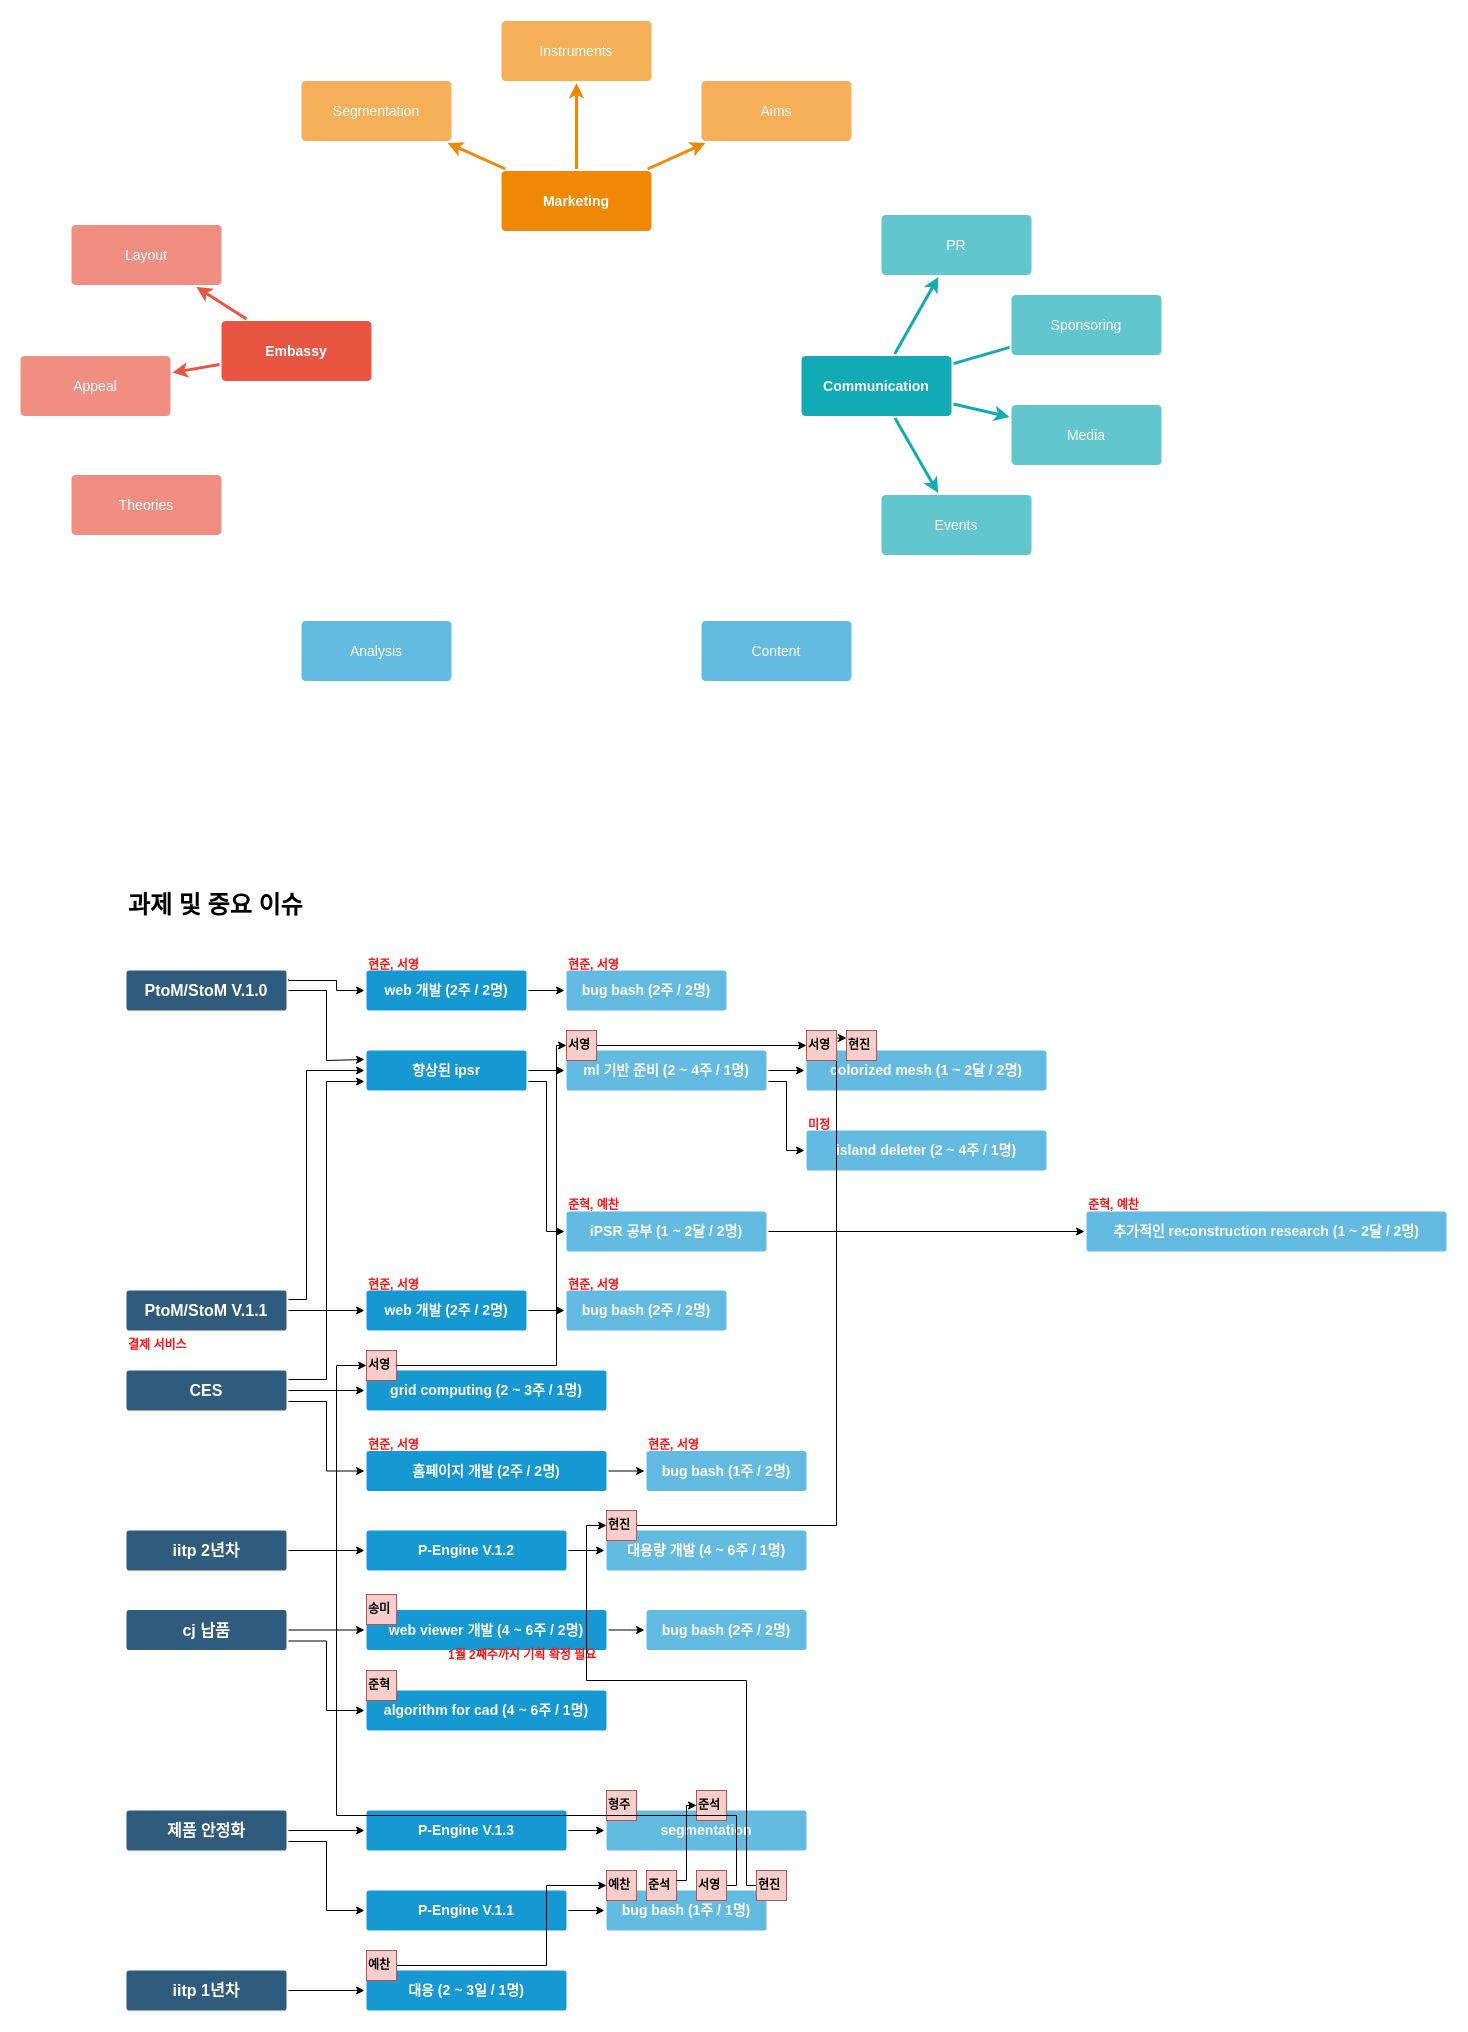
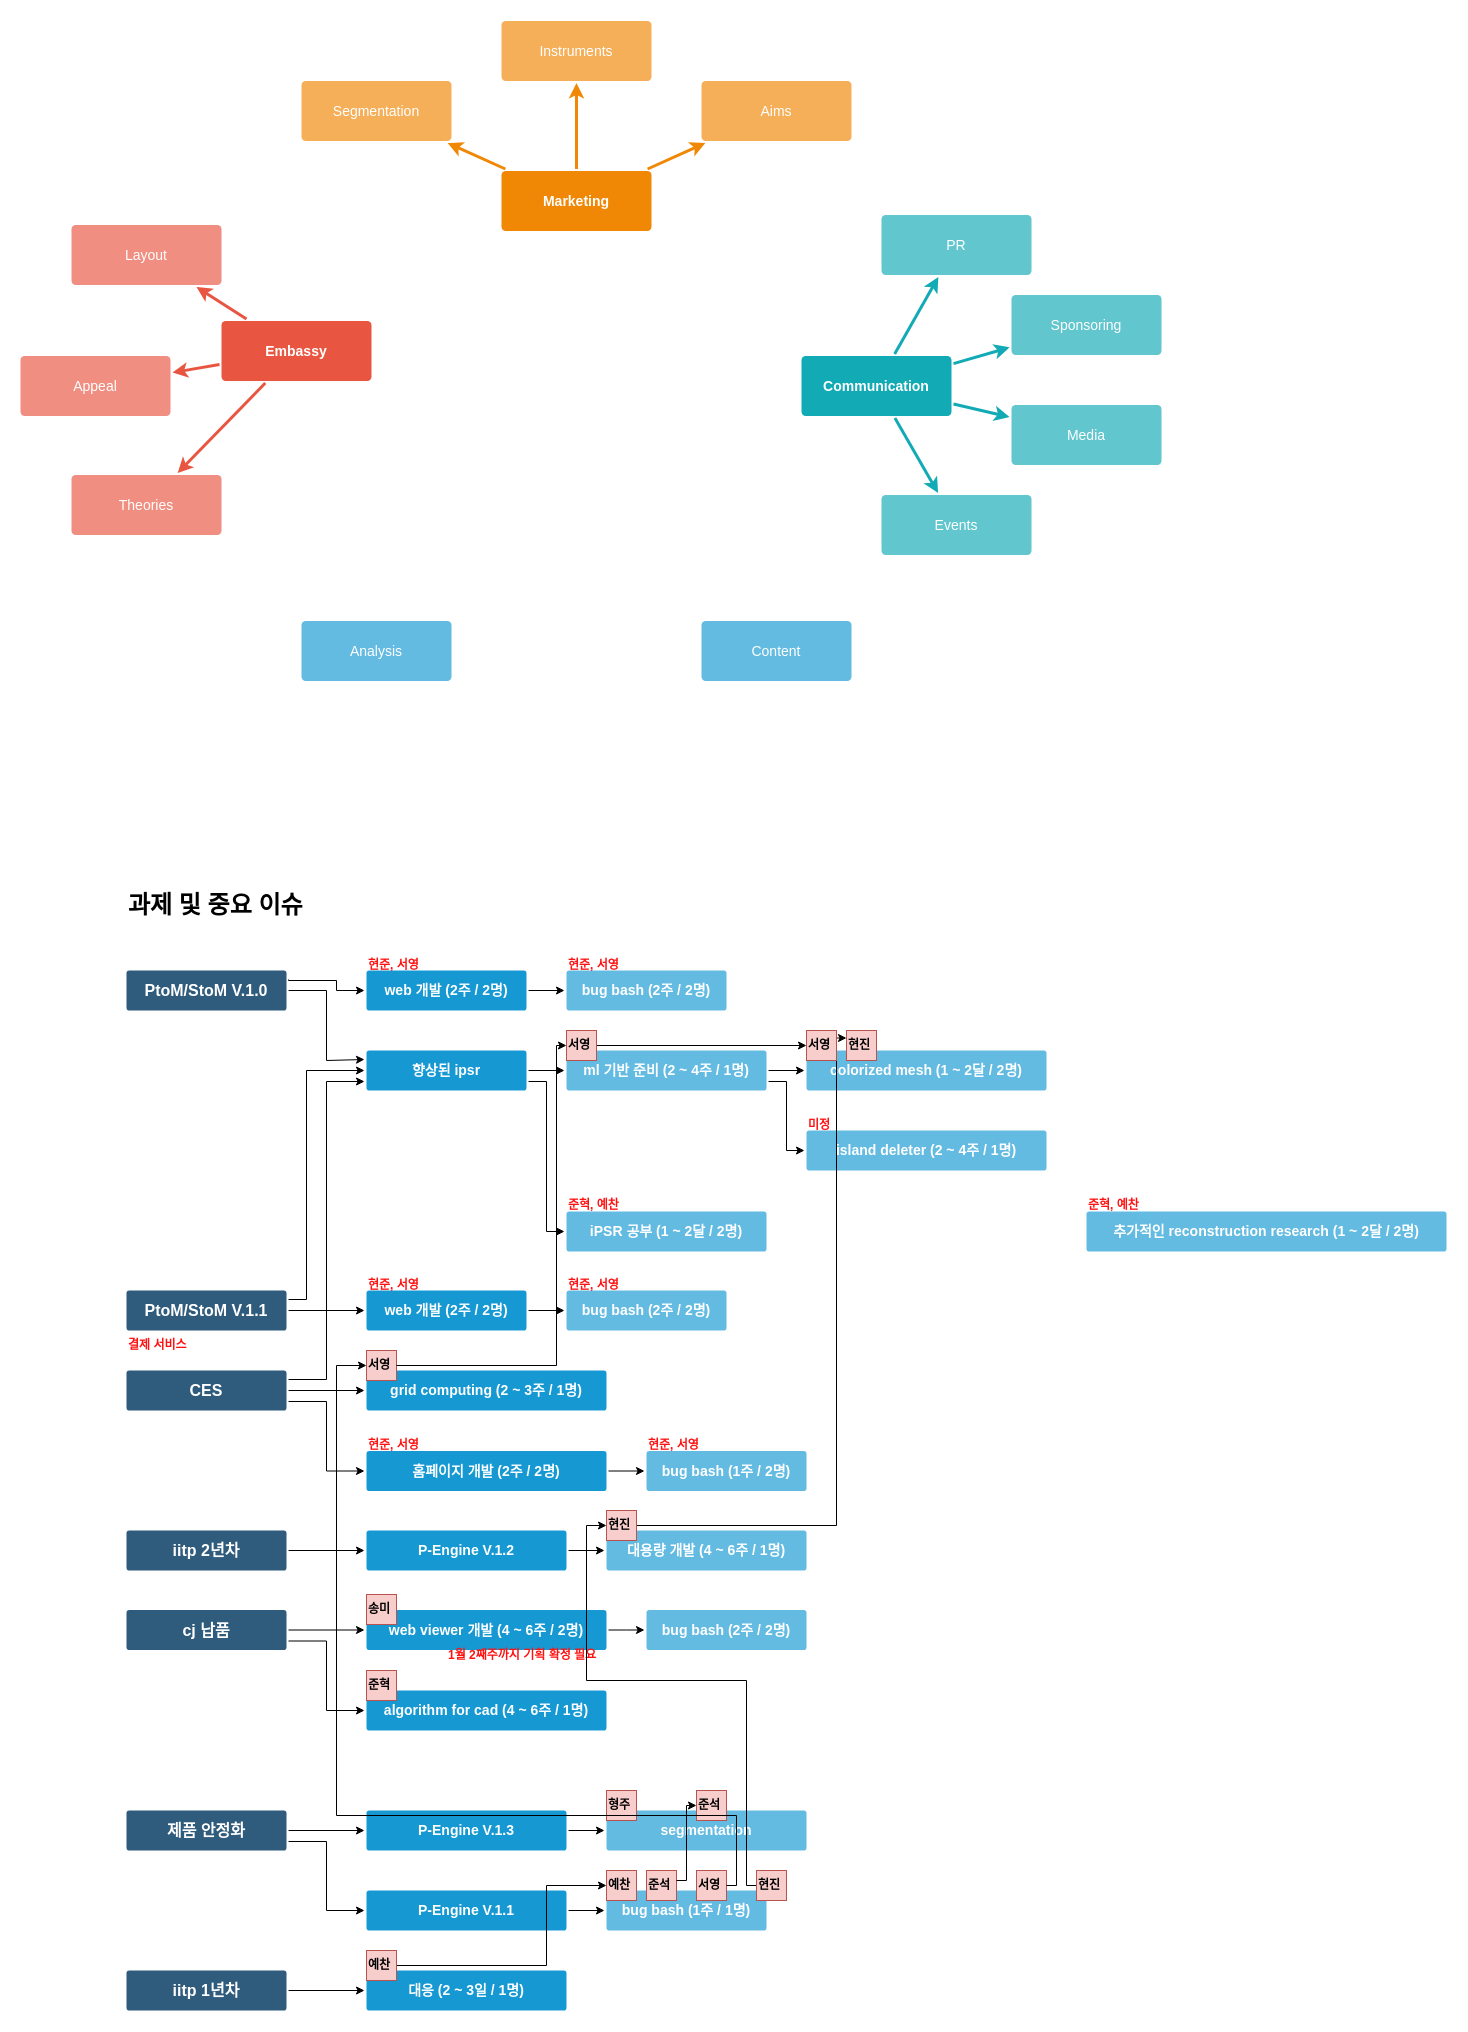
edge "Sponsoring" -- "Communication": arrowhead none -> classic
edge "Embassy" -> "Theories": added
edge "iPSR 공부 (1 ~ 2달 / 2명)" -> "추가적인 reconstruction research (1 ~ 2달 / 2명)": removed
